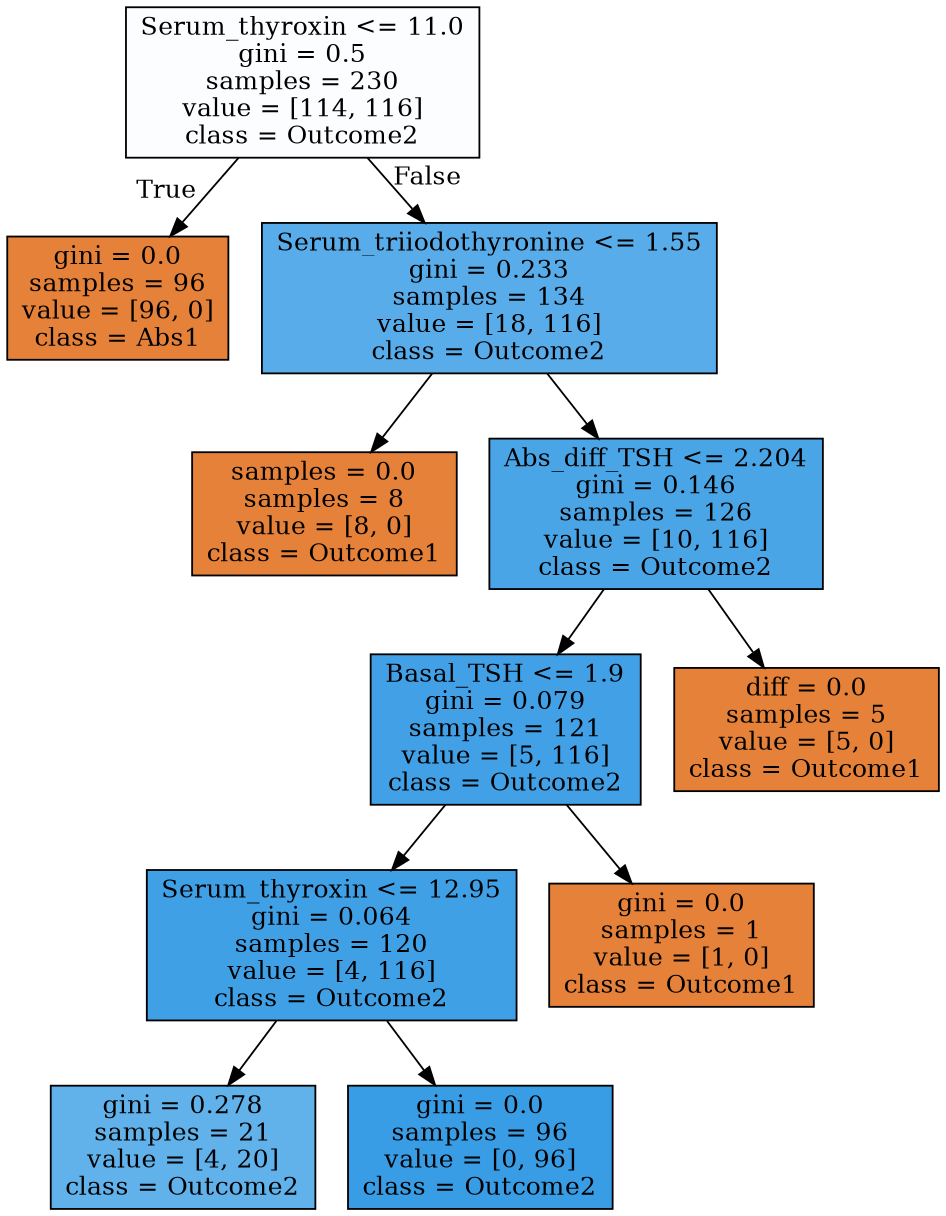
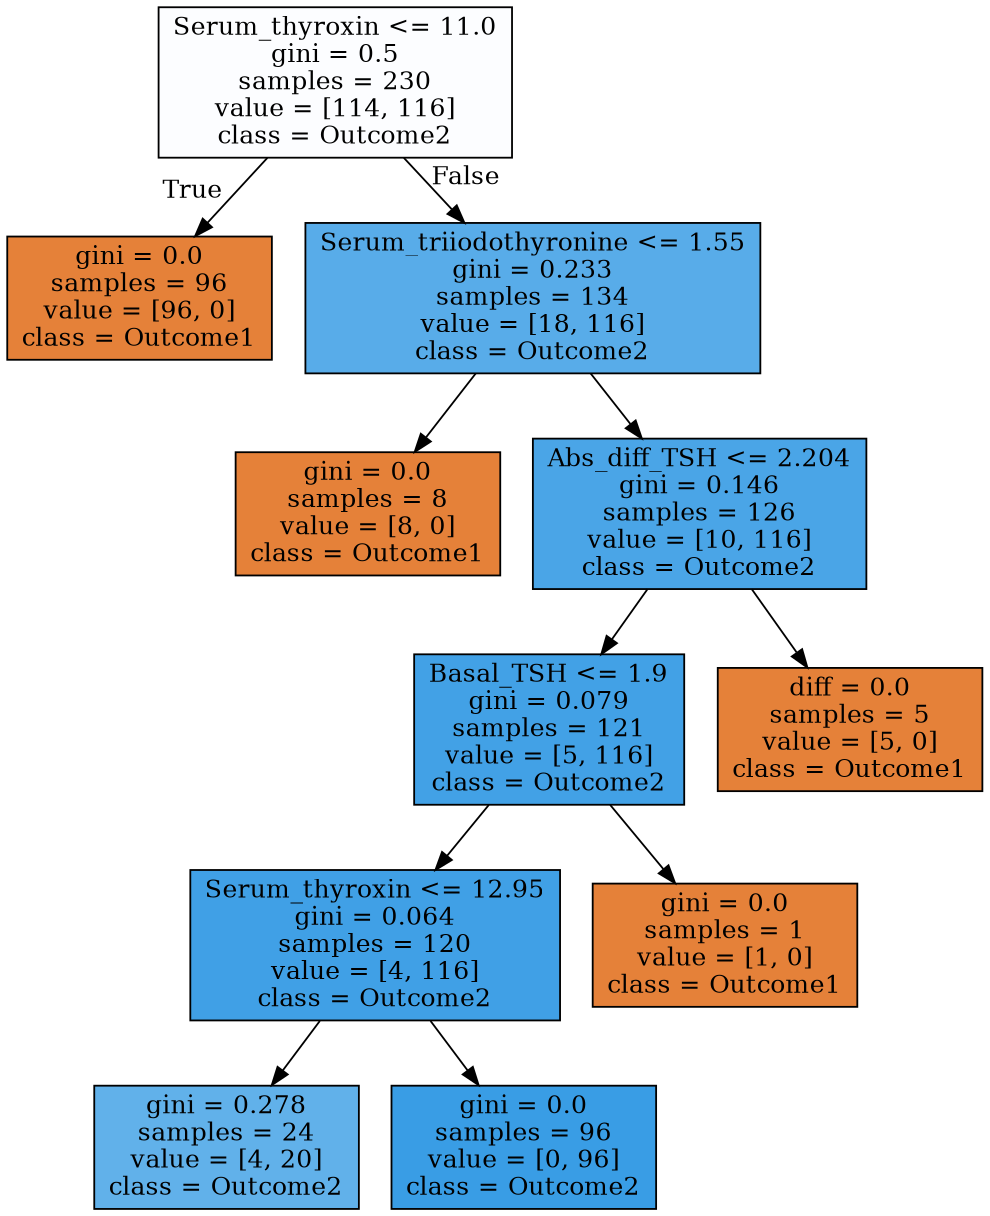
node "gini = 0.0 samples = 96 value = [96, 0] class = Abs1": label "gini = 0.0 samples = 96 value = [96, 0] class = Abs1" -> "gini = 0.0 samples = 96 value = [96, 0] class = Outcome1"
node "samples = 0.0 samples = 8 value = [8, 0] class = Outcome1": label "samples = 0.0 samples = 8 value = [8, 0] class = Outcome1" -> "gini = 0.0 samples = 8 value = [8, 0] class = Outcome1"
node "gini = 0.278 samples = 21 value = [4, 20] class = Outcome2": label "gini = 0.278 samples = 21 value = [4, 20] class = Outcome2" -> "gini = 0.278 samples = 24 value = [4, 20] class = Outcome2"
